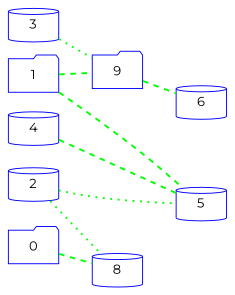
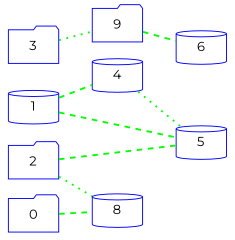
node "3": shape cylinder -> folder
edge "9" -- "1": now "4" -- "1"
node "1": shape folder -> cylinder
edge "4" -- "5": style dashed -> dotted
node "2": shape cylinder -> folder
edge "2" -- "5": style dotted -> dashed
